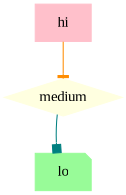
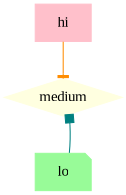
edge "medium" -> "lo": reversed
